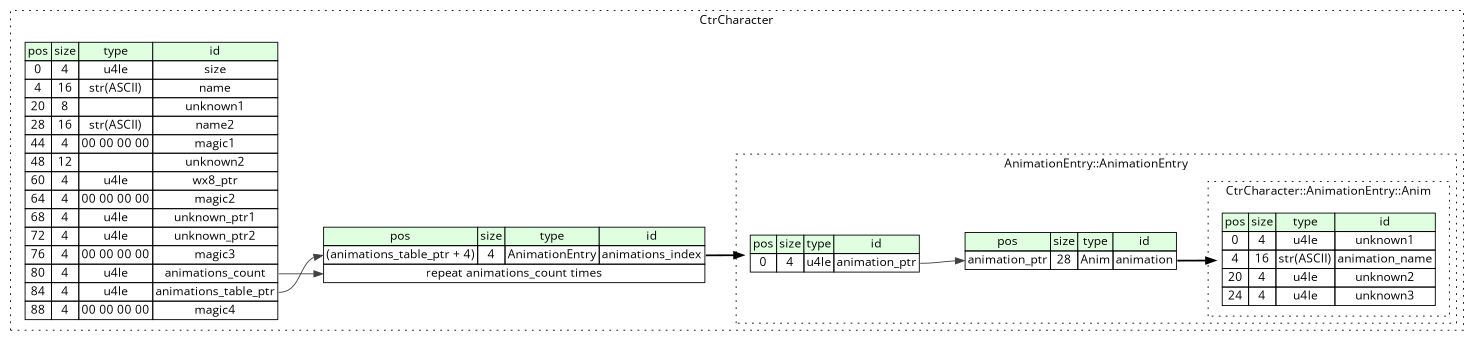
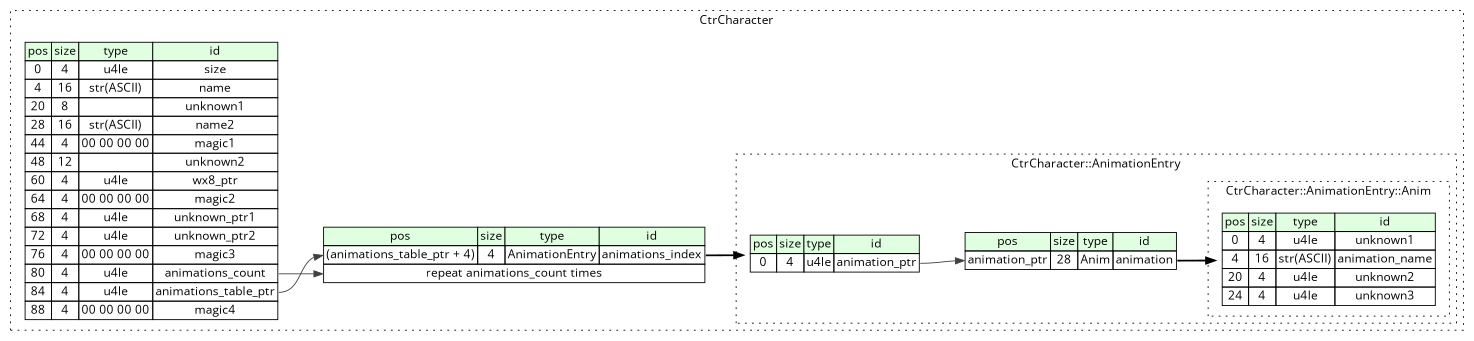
cluster "AnimationEntry::AnimationEntry": label "AnimationEntry::AnimationEntry" -> "CtrCharacter::AnimationEntry"
